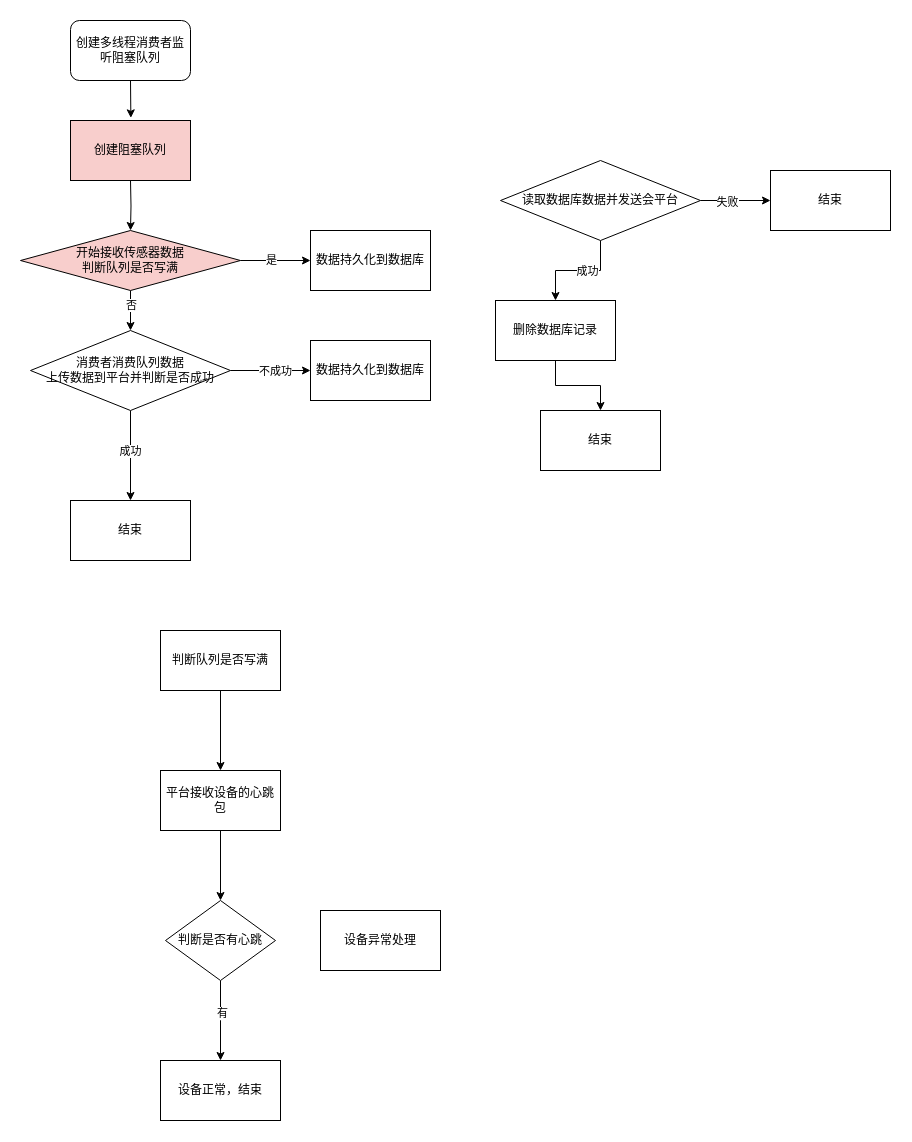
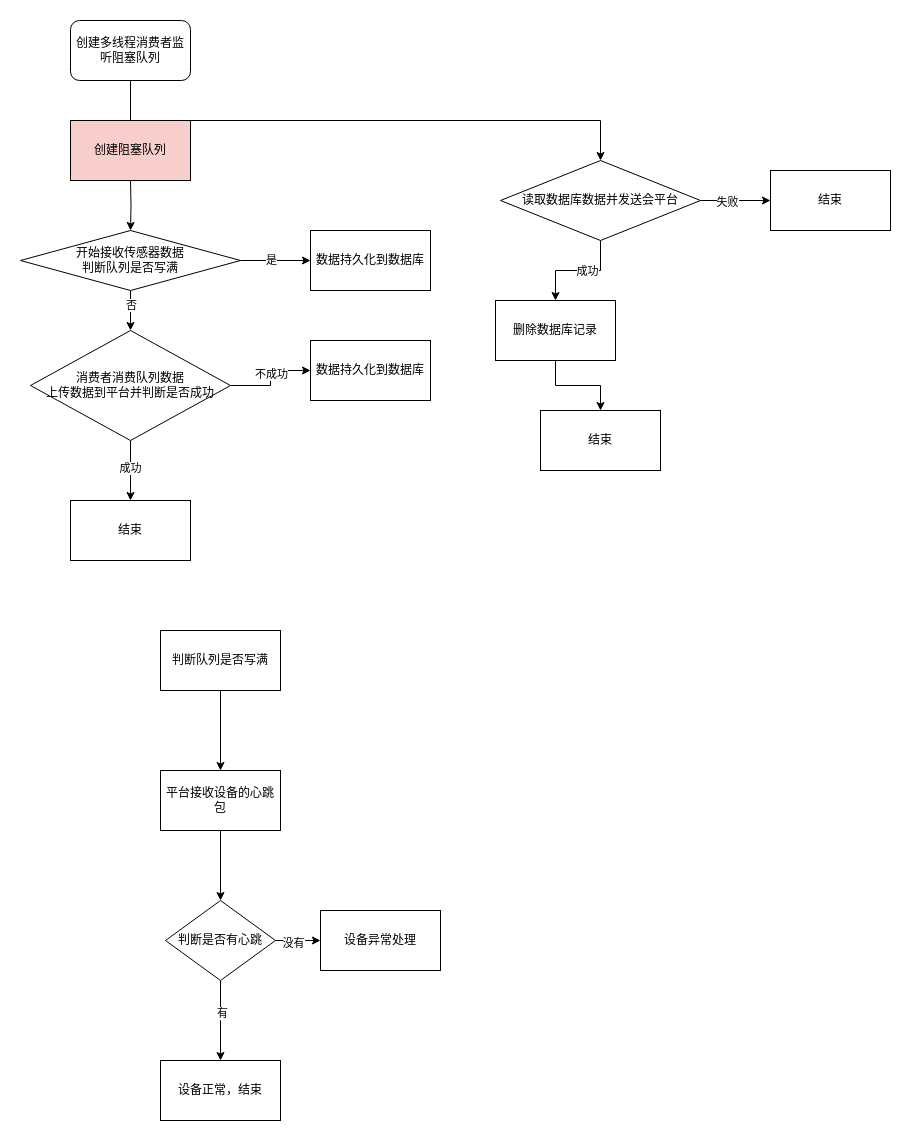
edge "创建多线程消费者监听阻塞队列" -> "创建阻塞队列": now "创建多线程消费者监听阻塞队列" -> "读取数据库数据并发送会平台"
node "开始接收传感器数据 判断队列是否写满": fillcolor #f8cecc -> #ffffff
node "消费者消费队列数据 上传数据到平台并判断是否成功": size 200x80 -> 200x110
edge "判断是否有心跳" -> "设备异常处理": added, label "没有"
